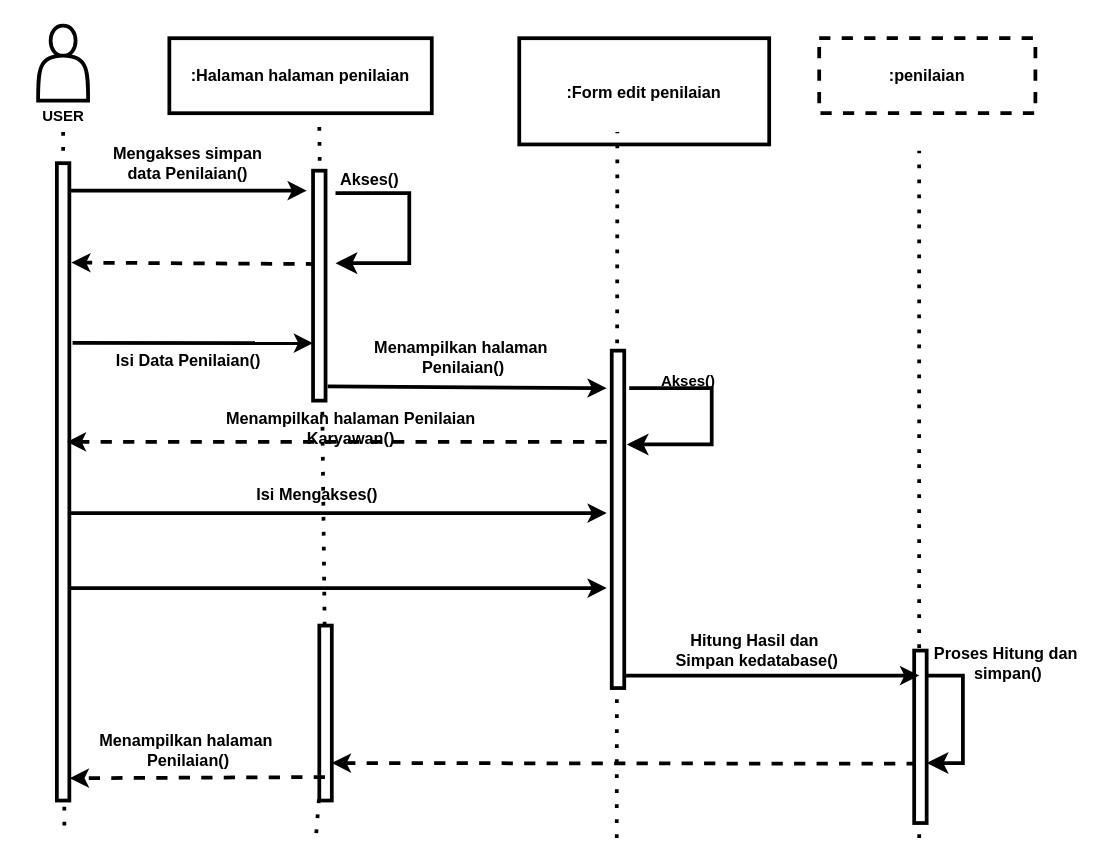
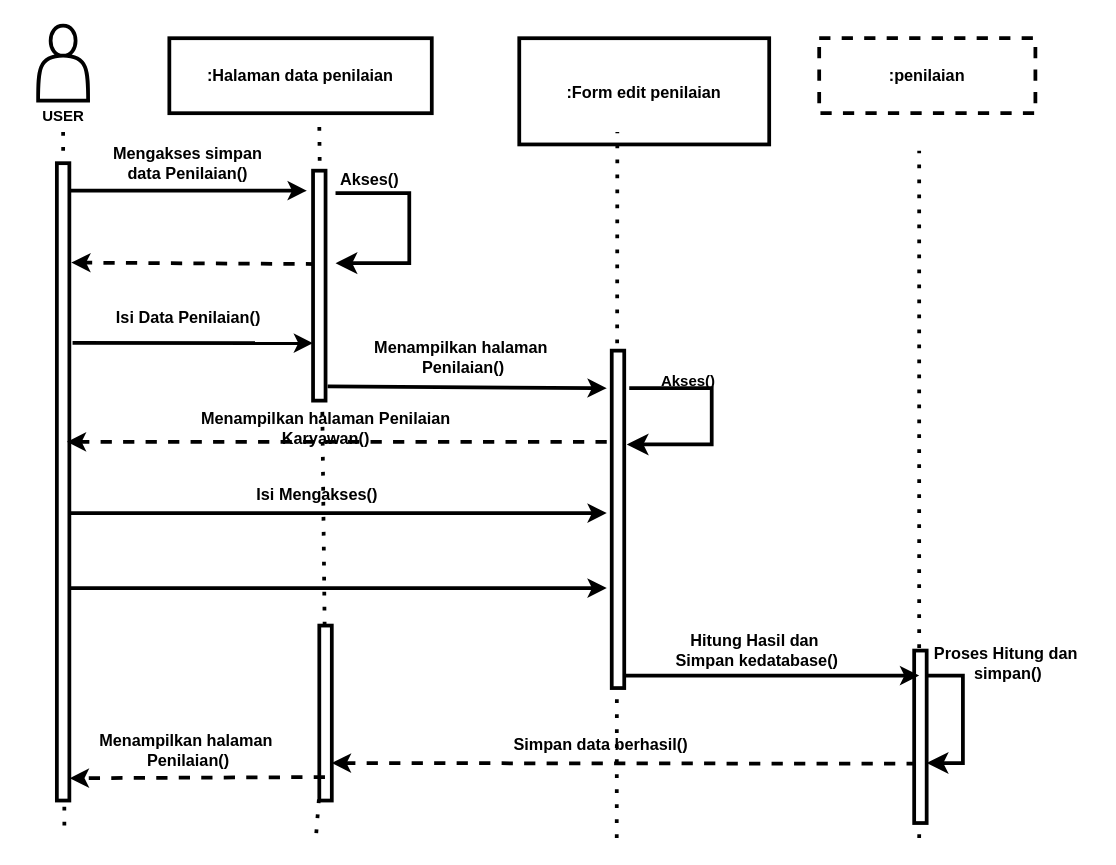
node ":Halaman halaman penilaian": label ":Halaman halaman penilaian" -> ":Halaman data penilaian"
node "Isi Data Penilaian()": moved (188, 361) -> (188, 317)
node "Menampilkan halaman Penilaian Karyawan()": moved (351, 428) -> (326, 428)
node "Simpan data berhasil()": added
